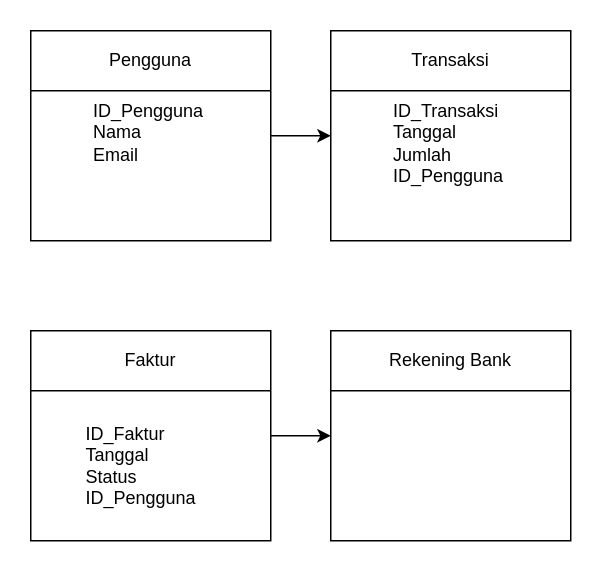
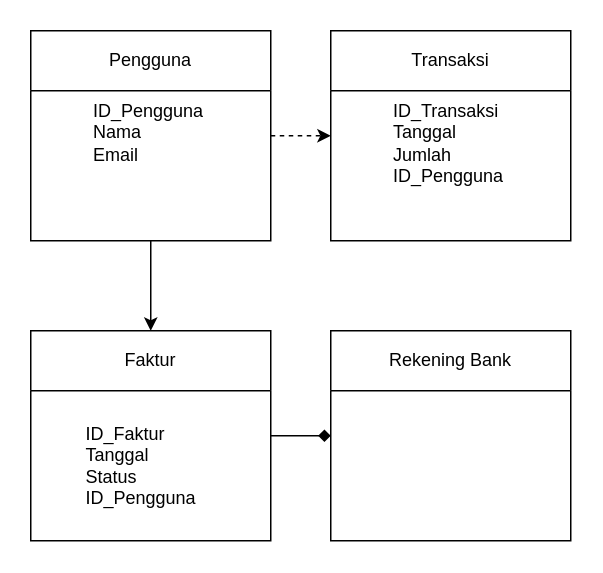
edge "Pengguna" -> "Transaksi": style solid -> dashed
edge "Pengguna" -> "Faktur": added
edge "Faktur" -> "Rekening Bank": arrowhead classic -> diamond
